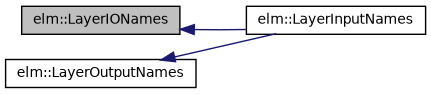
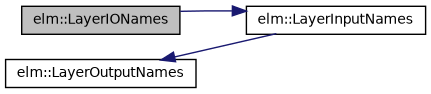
edge "elm::LayerInputNames" -> "elm::LayerIONames": reversed
